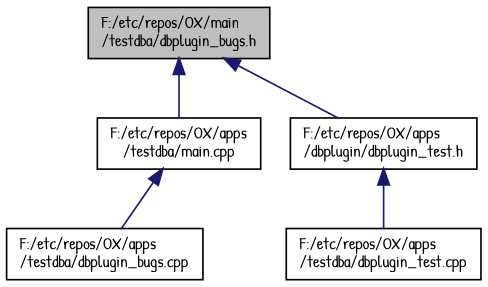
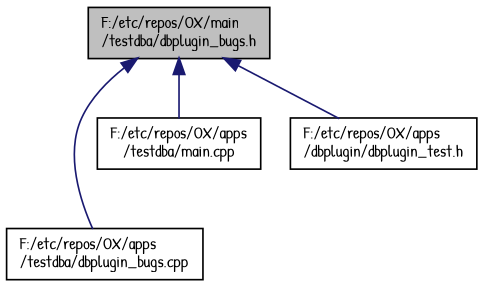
edge "F:/etc/repos/OX/apps /testdba/dbplugin_bugs.cpp" -> "F:/etc/repos/OX/apps /testdba/main.cpp": now "F:/etc/repos/OX/apps /testdba/dbplugin_bugs.cpp" -> "F:/etc/repos/OX/main /testdba/dbplugin_bugs.h"
node "F:/etc/repos/OX/apps /testdba/dbplugin_test.cpp": removed
